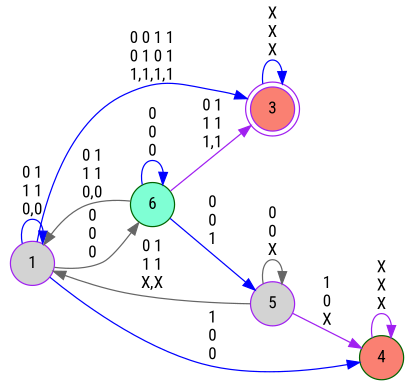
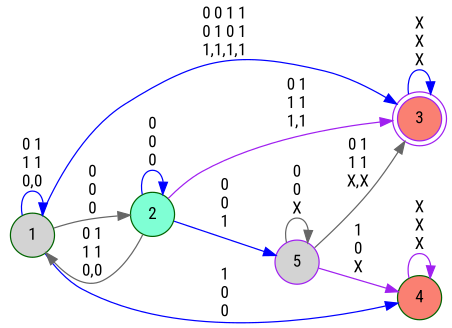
node "6": label "6" -> "2"
node "1": color purple -> darkgreen
edge "5" -> "1": now "5" -> "3"
